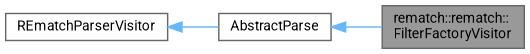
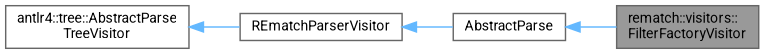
node "antlr4::tree::AbstractParse TreeVisitor": added
node "rematch::rematch:: FilterFactoryVisitor": label "rematch::rematch:: FilterFactoryVisitor" -> "rematch::visitors:: FilterFactoryVisitor"
